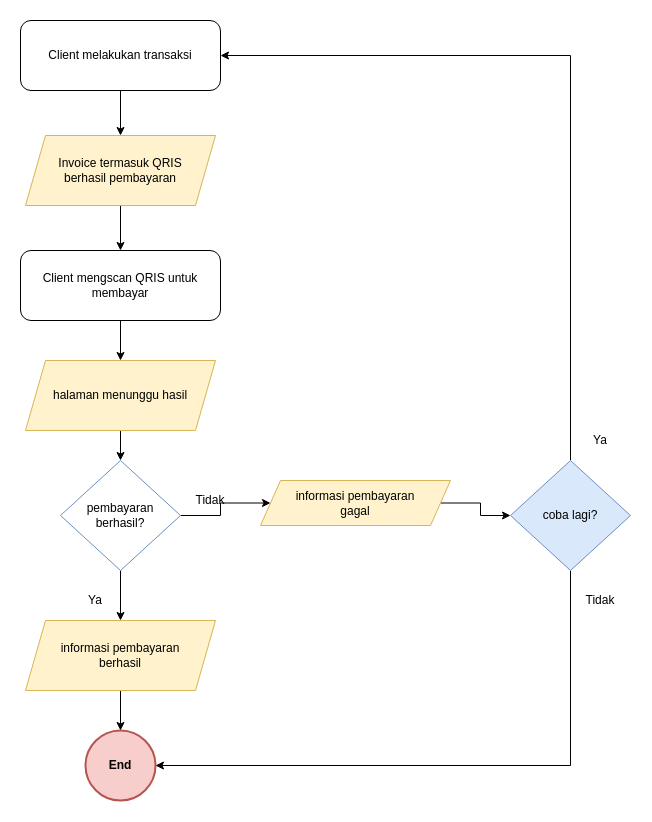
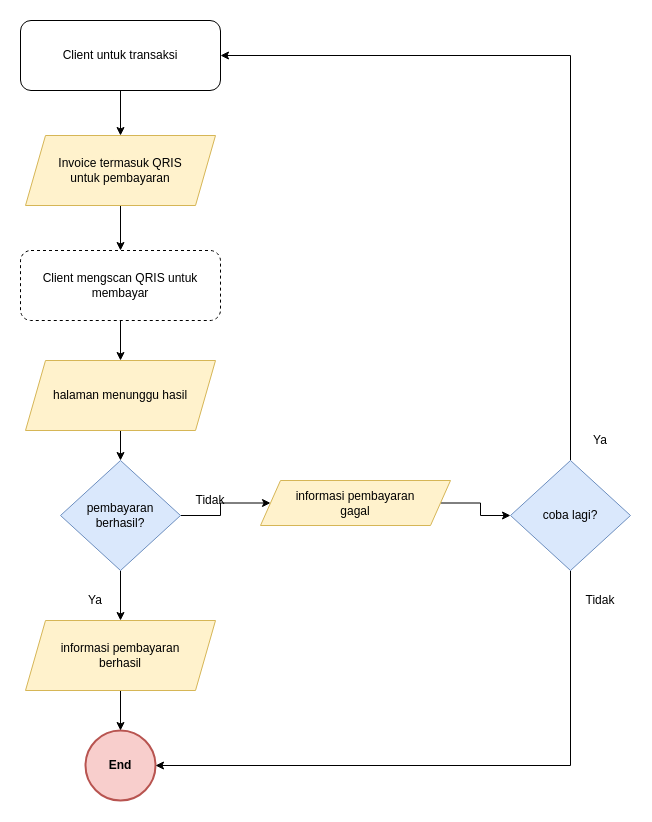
node "Client melakukan transaksi": label "Client melakukan transaksi" -> "Client untuk transaksi"
node "Invoice termasuk QRIS berhasil pembayaran": label "Invoice termasuk QRIS berhasil pembayaran" -> "Invoice termasuk QRIS untuk pembayaran"
node "Client mengscan QRIS untuk membayar": style solid -> dashed
node "pembayaran berhasil?": fillcolor #ffffff -> #dae8fc
